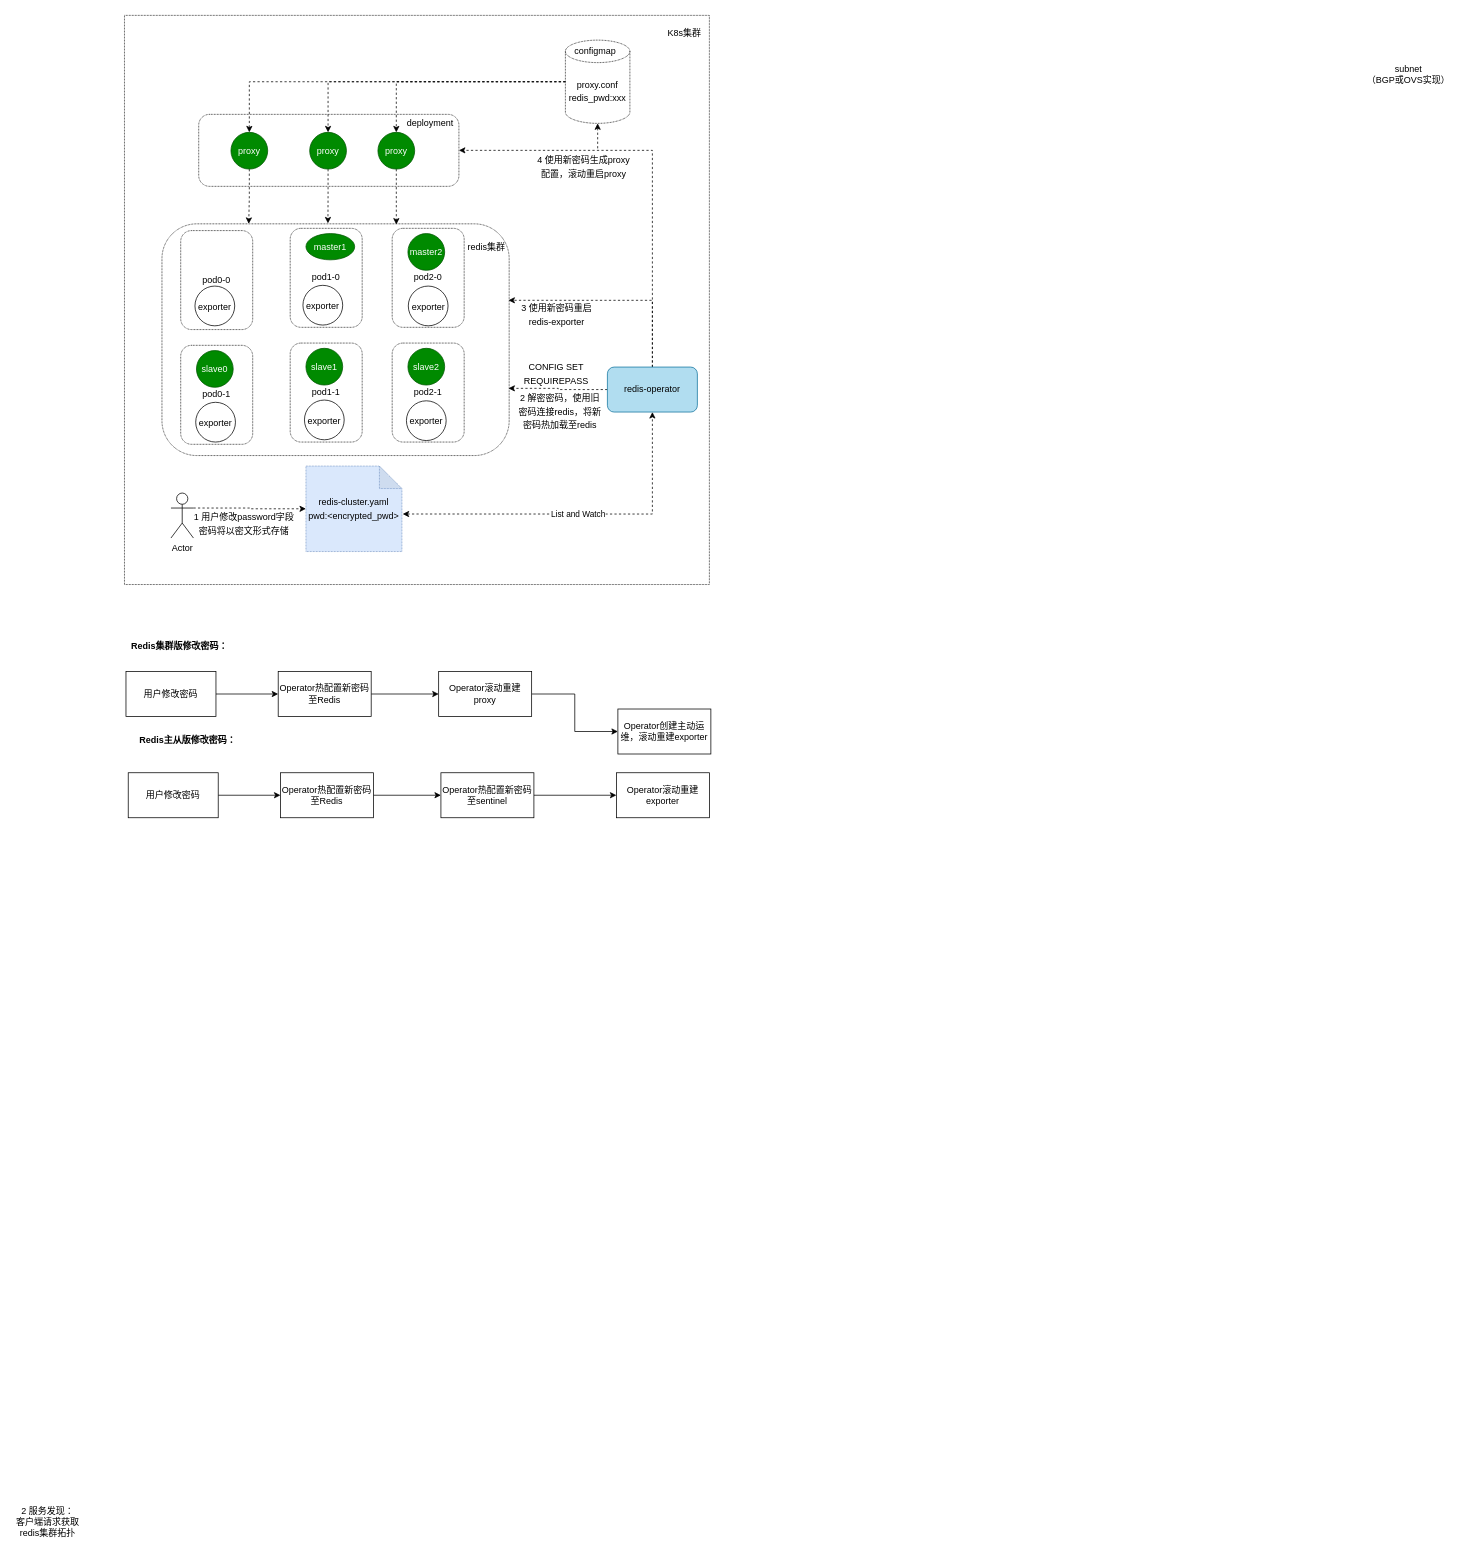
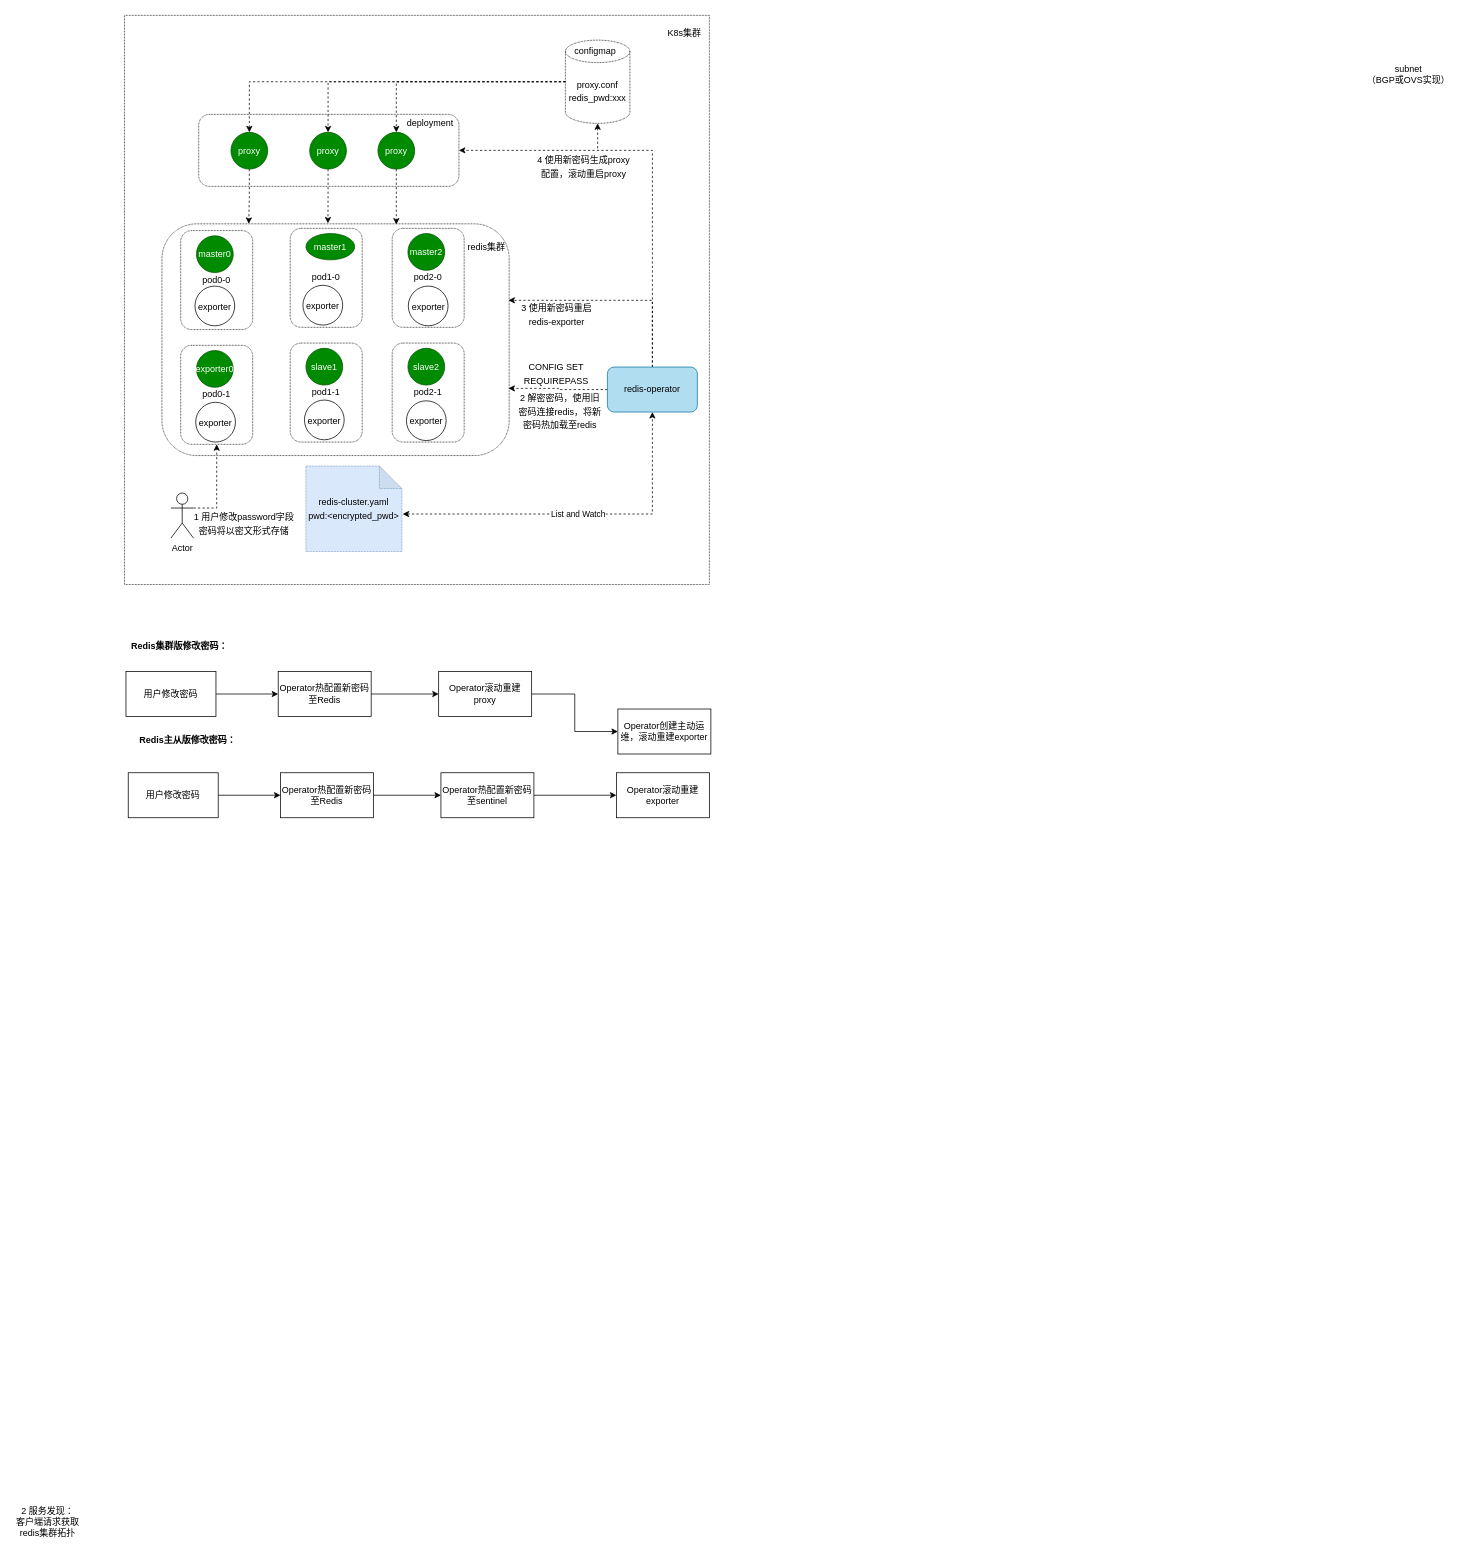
node "master0": added
node "slave0": label "slave0" -> "exporter0"
edge "Actor" -> "redis-cluster.yaml pwd:<encrypted_pwd>": now "Actor" -> "pod0-1"
